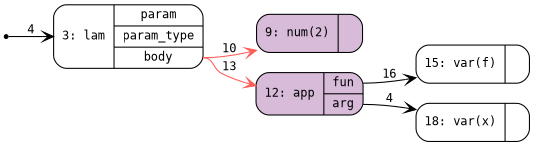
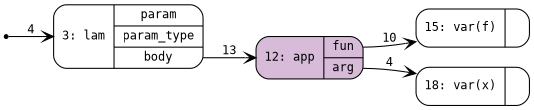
node "9: num(2)": removed
edge "3: lam" -> "12: app": color #ff5c56 -> black
edge "12: app" -> "15: var(f)": label "16" -> "10"
